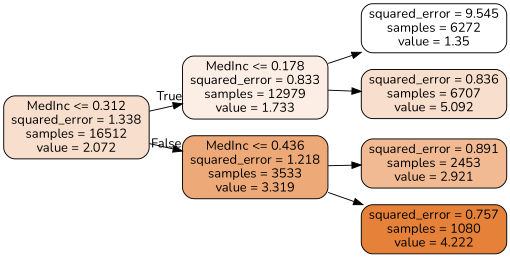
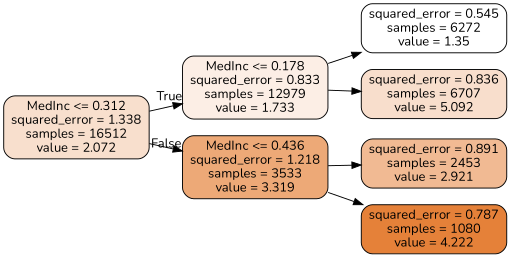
node "squared_error = 9.545 samples = 6272 value = 1.35": label "squared_error = 9.545 samples = 6272 value = 1.35" -> "squared_error = 0.545 samples = 6272 value = 1.35"
node "squared_error = 0.757 samples = 1080 value = 4.222": label "squared_error = 0.757 samples = 1080 value = 4.222" -> "squared_error = 0.787 samples = 1080 value = 4.222"
